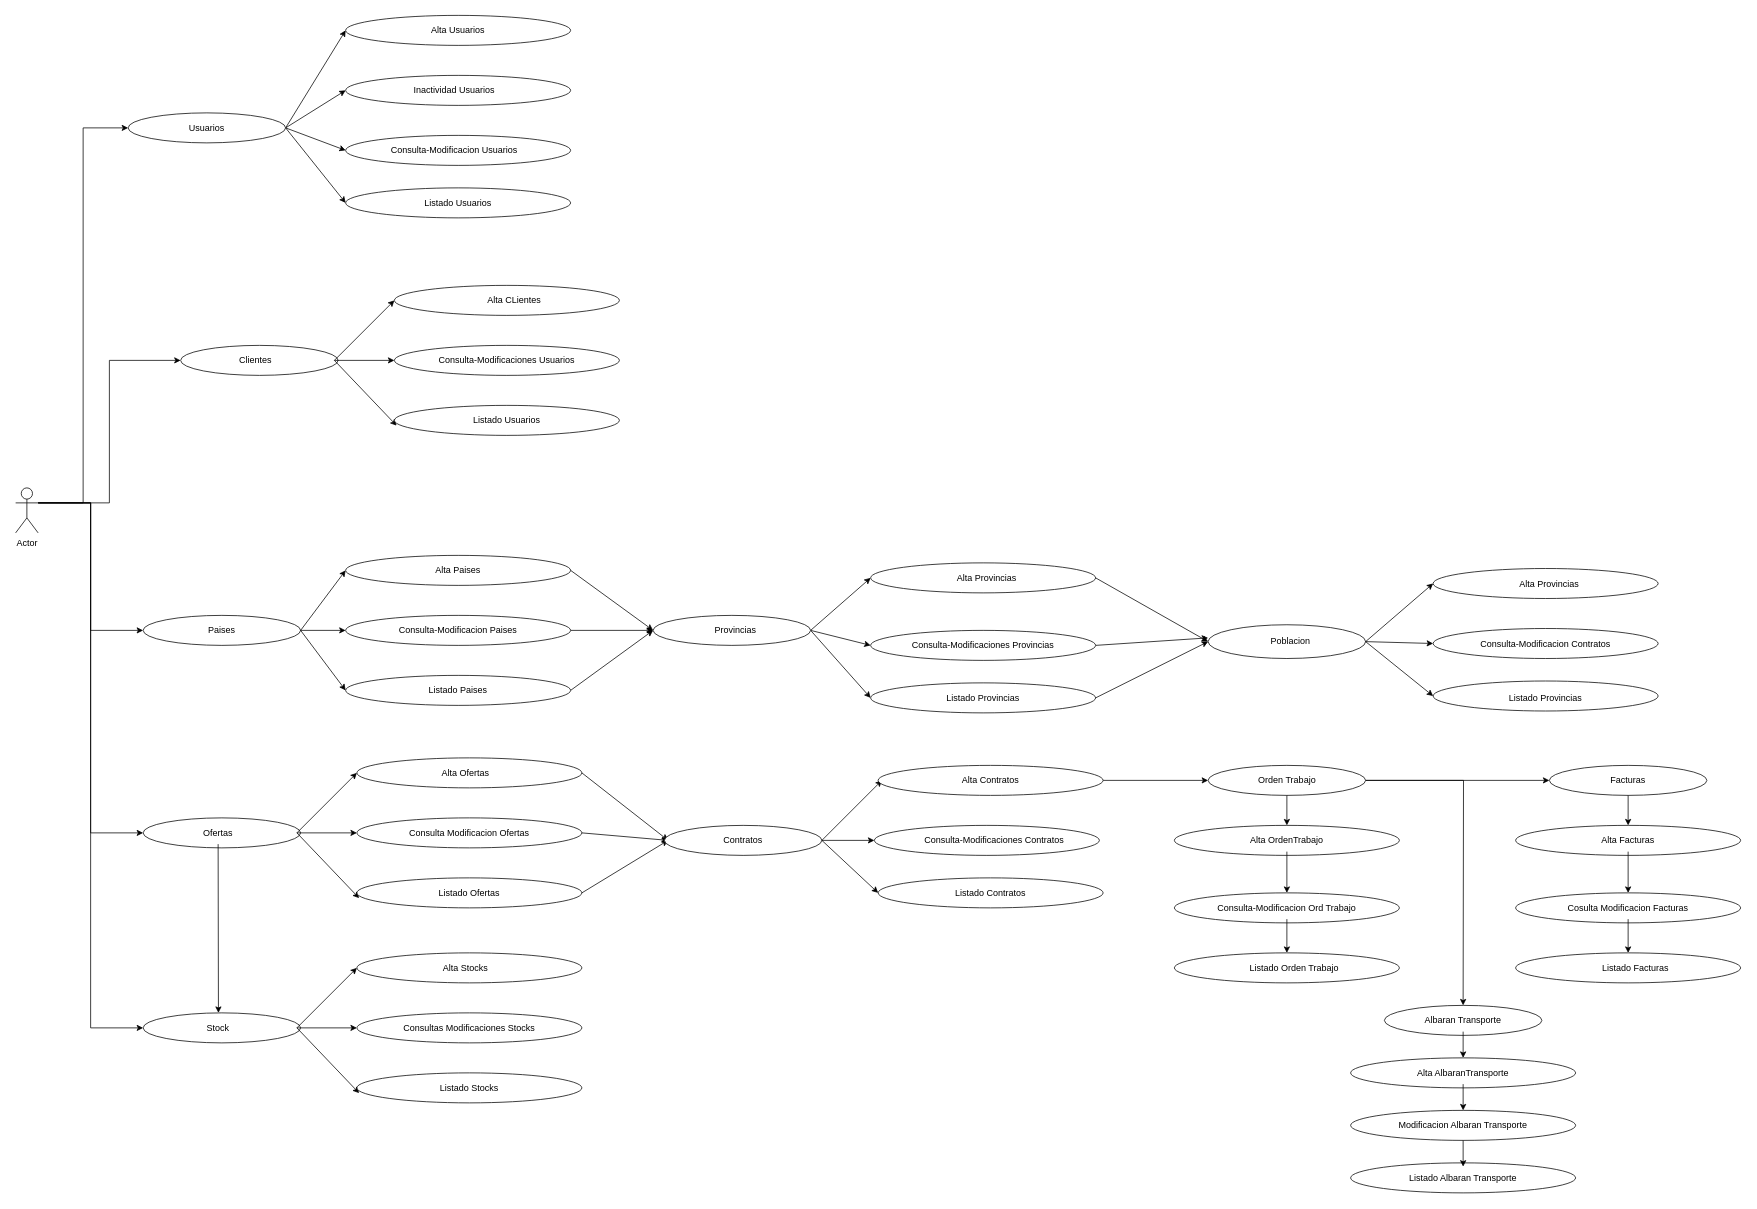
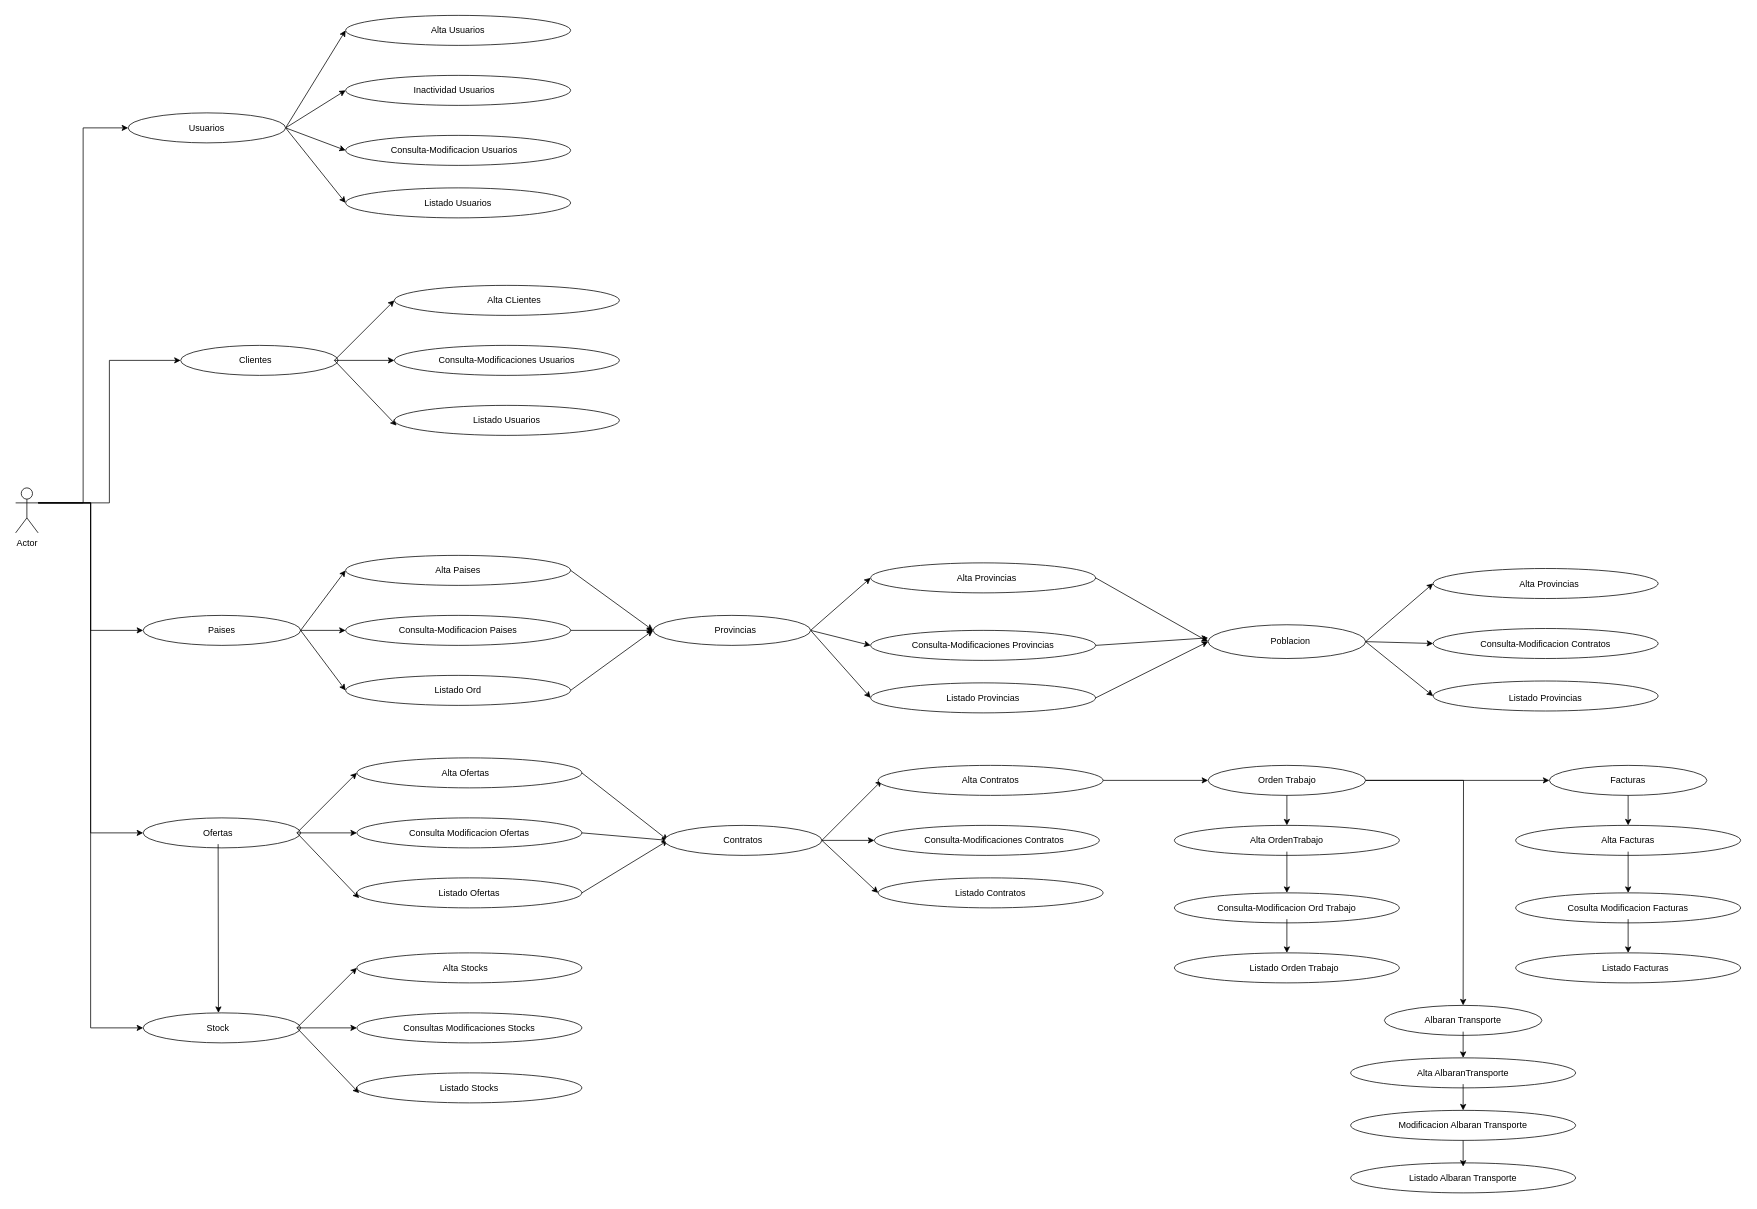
node "Listado Paises": label "Listado Paises" -> "Listado Ord"
